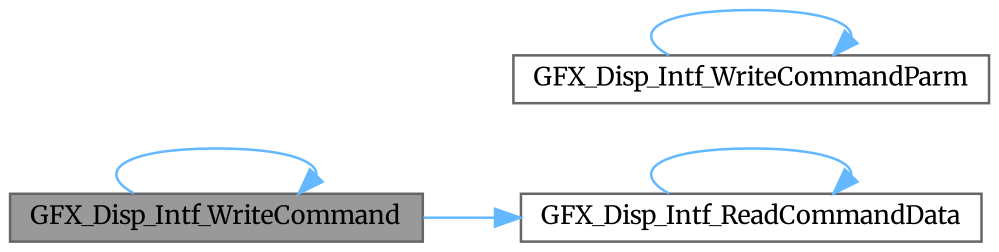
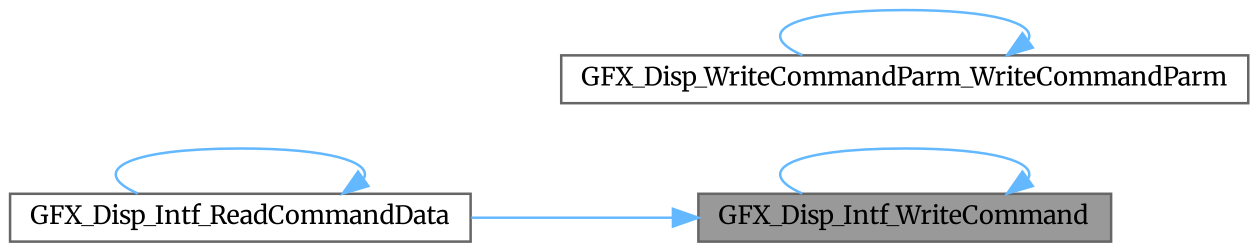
node "GFX_Disp_Intf_WriteCommandParm": label "GFX_Disp_Intf_WriteCommandParm" -> "GFX_Disp_WriteCommandParm_WriteCommandParm"
edge "GFX_Disp_Intf_WriteCommand" -> "GFX_Disp_Intf_ReadCommandData": reversed
